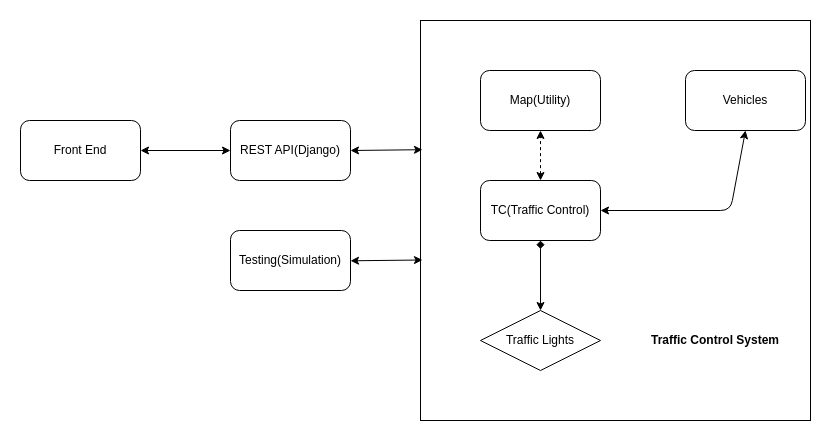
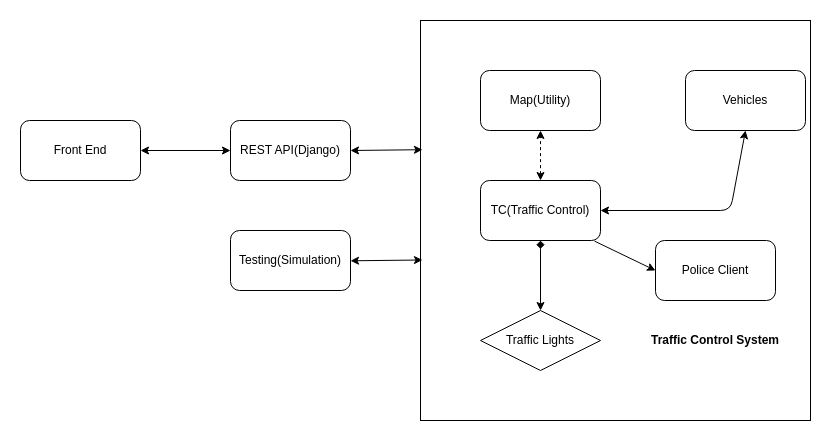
edge "TC(Traffic Control)" -> "Police Client": added
node "Police Client": added
